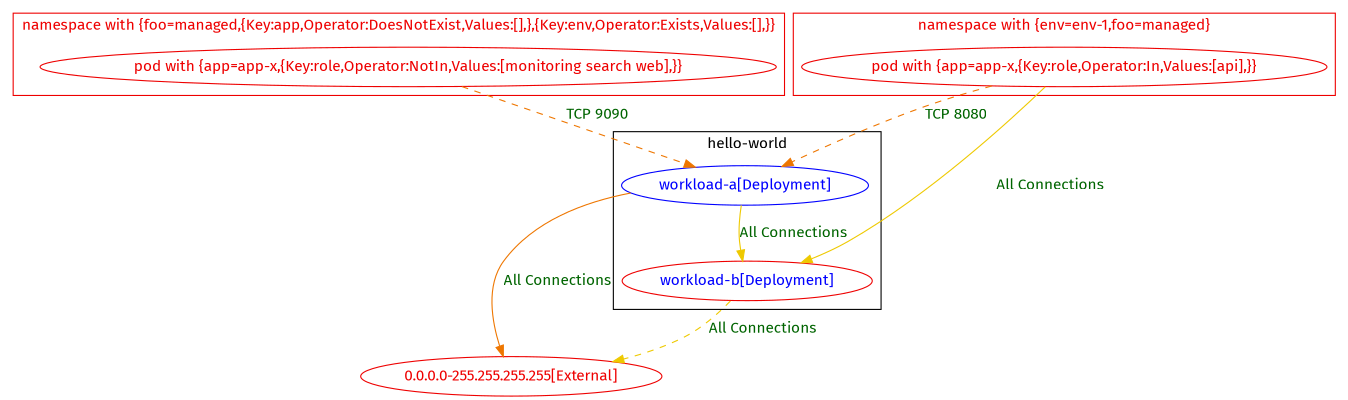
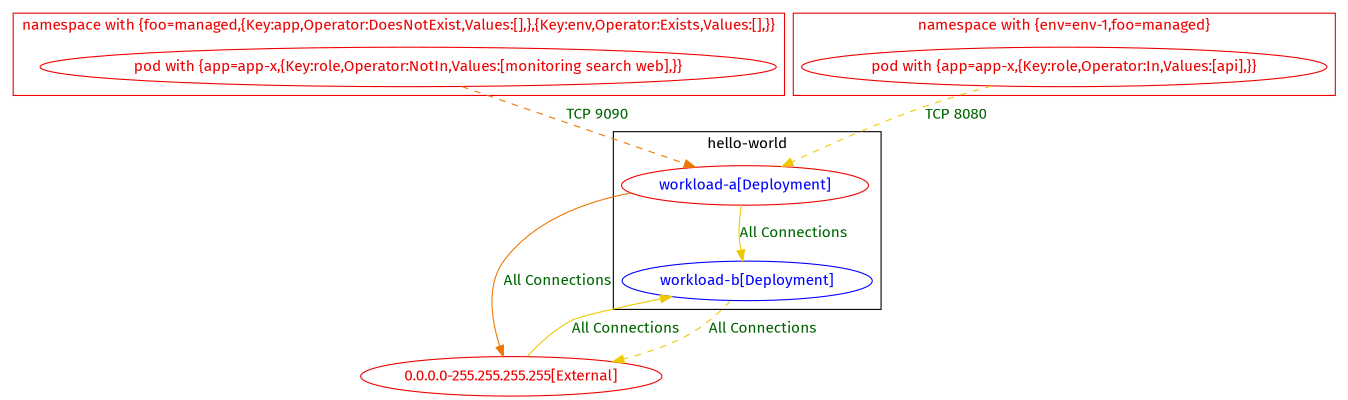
edge "pod with {app=app-x,{Key:role,Operator:In,Values:[api],}}" -> "workload-a[Deployment]": color darkorange2 -> gold2
edge "pod with {app=app-x,{Key:role,Operator:In,Values:[api],}}" -> "workload-b[Deployment]": now "0.0.0.0-255.255.255.255[External]" -> "workload-b[Deployment]"
node "workload-a[Deployment]": color blue -> red2
node "workload-b[Deployment]": color red2 -> blue
